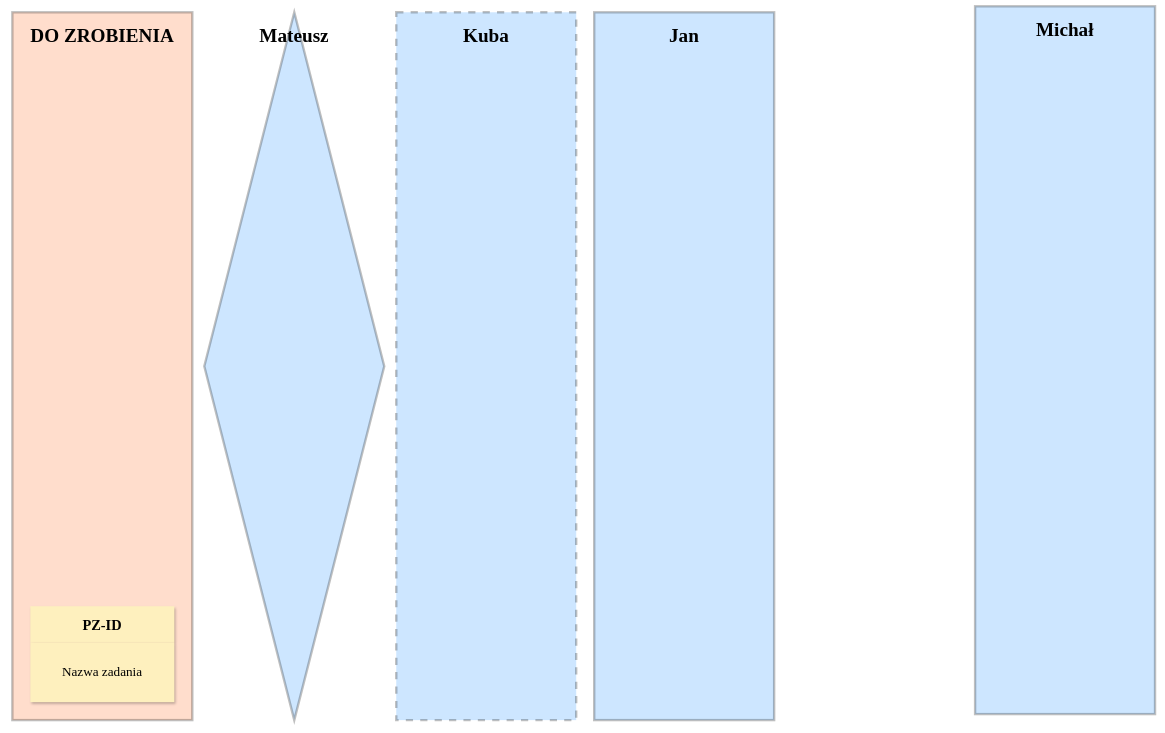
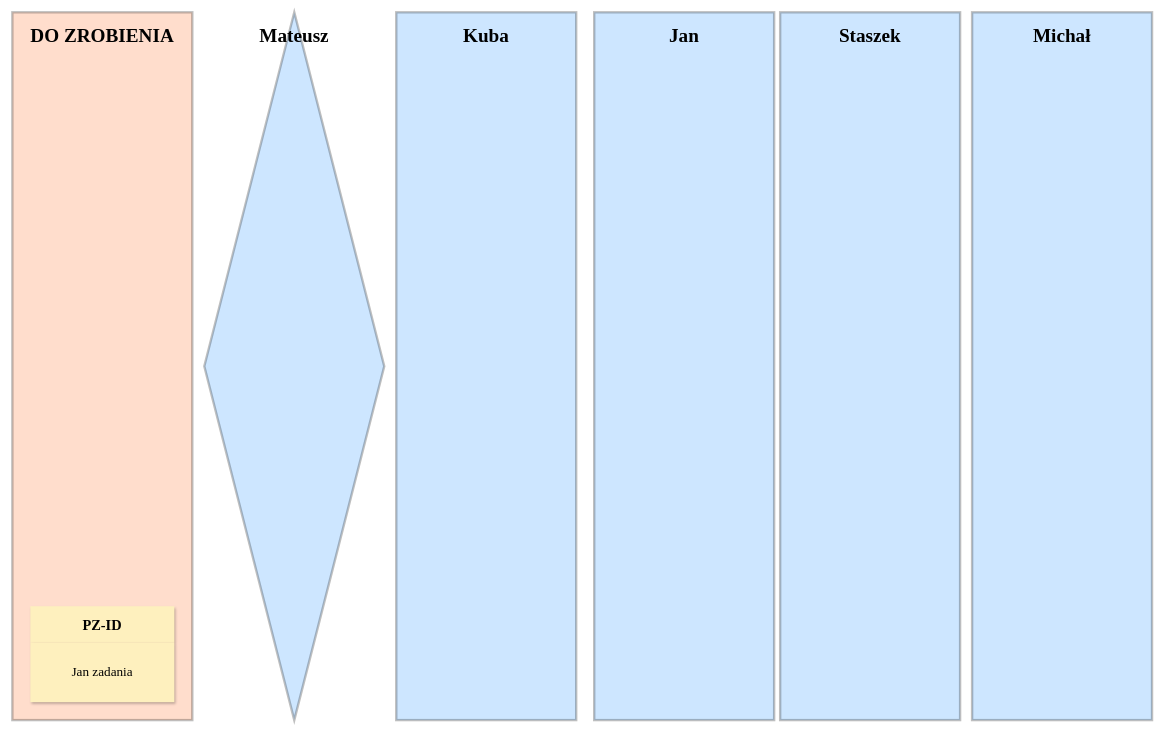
node "Michał": moved (1065, 360) -> (1062, 366)
node "Kuba": style dashed -> solid
node "Staszek": added
node "Nazwa zadania": label "Nazwa zadania" -> "Jan zadania"
